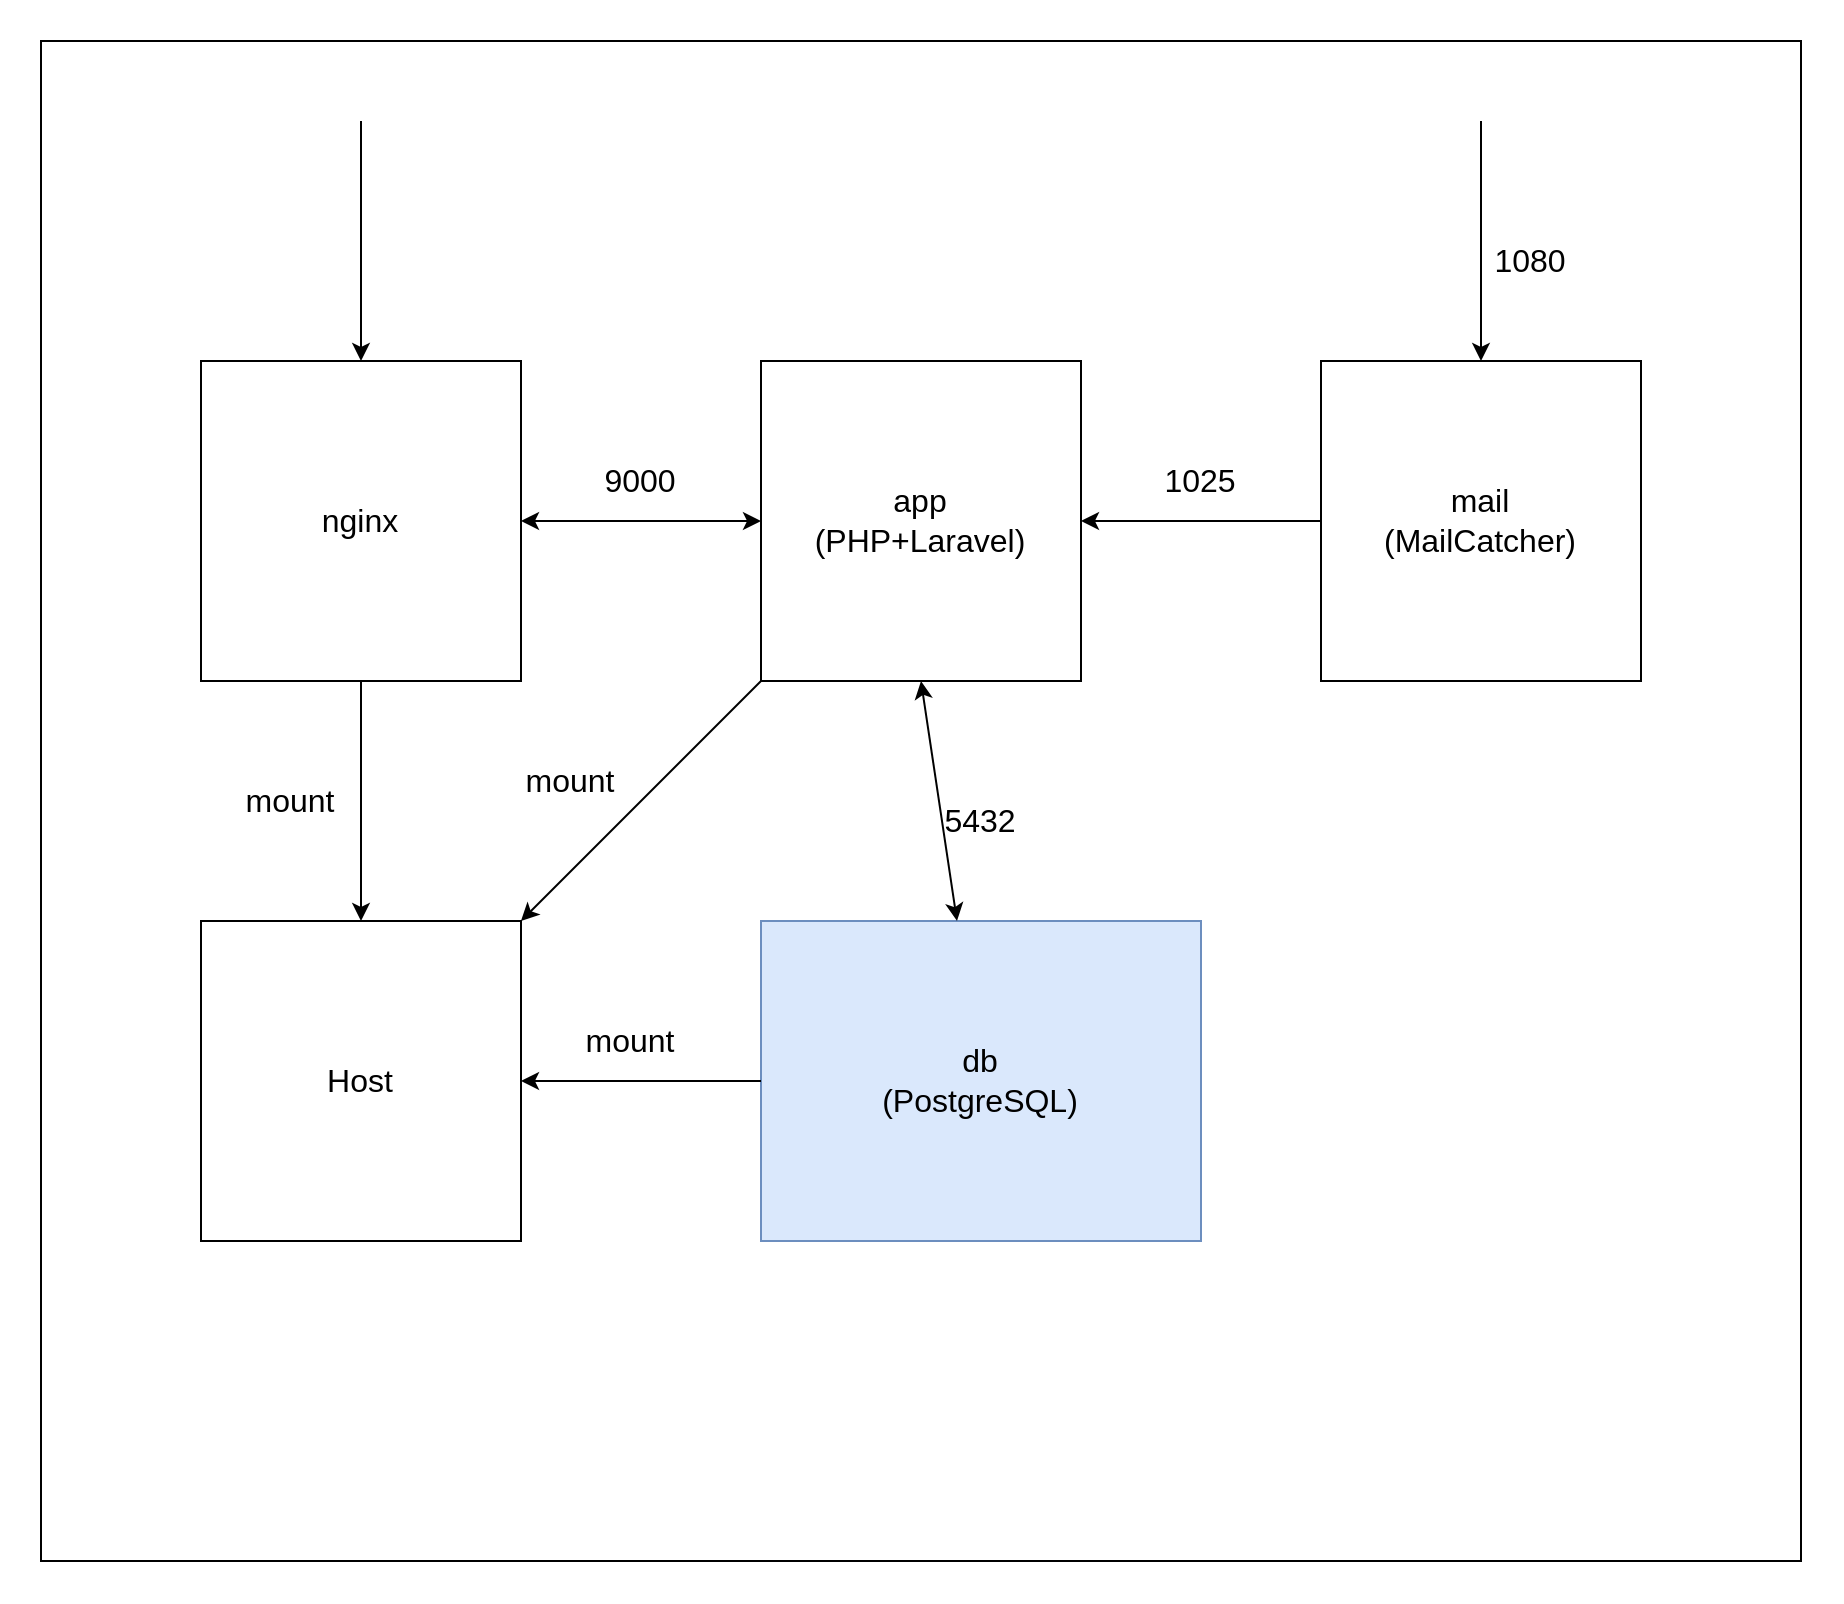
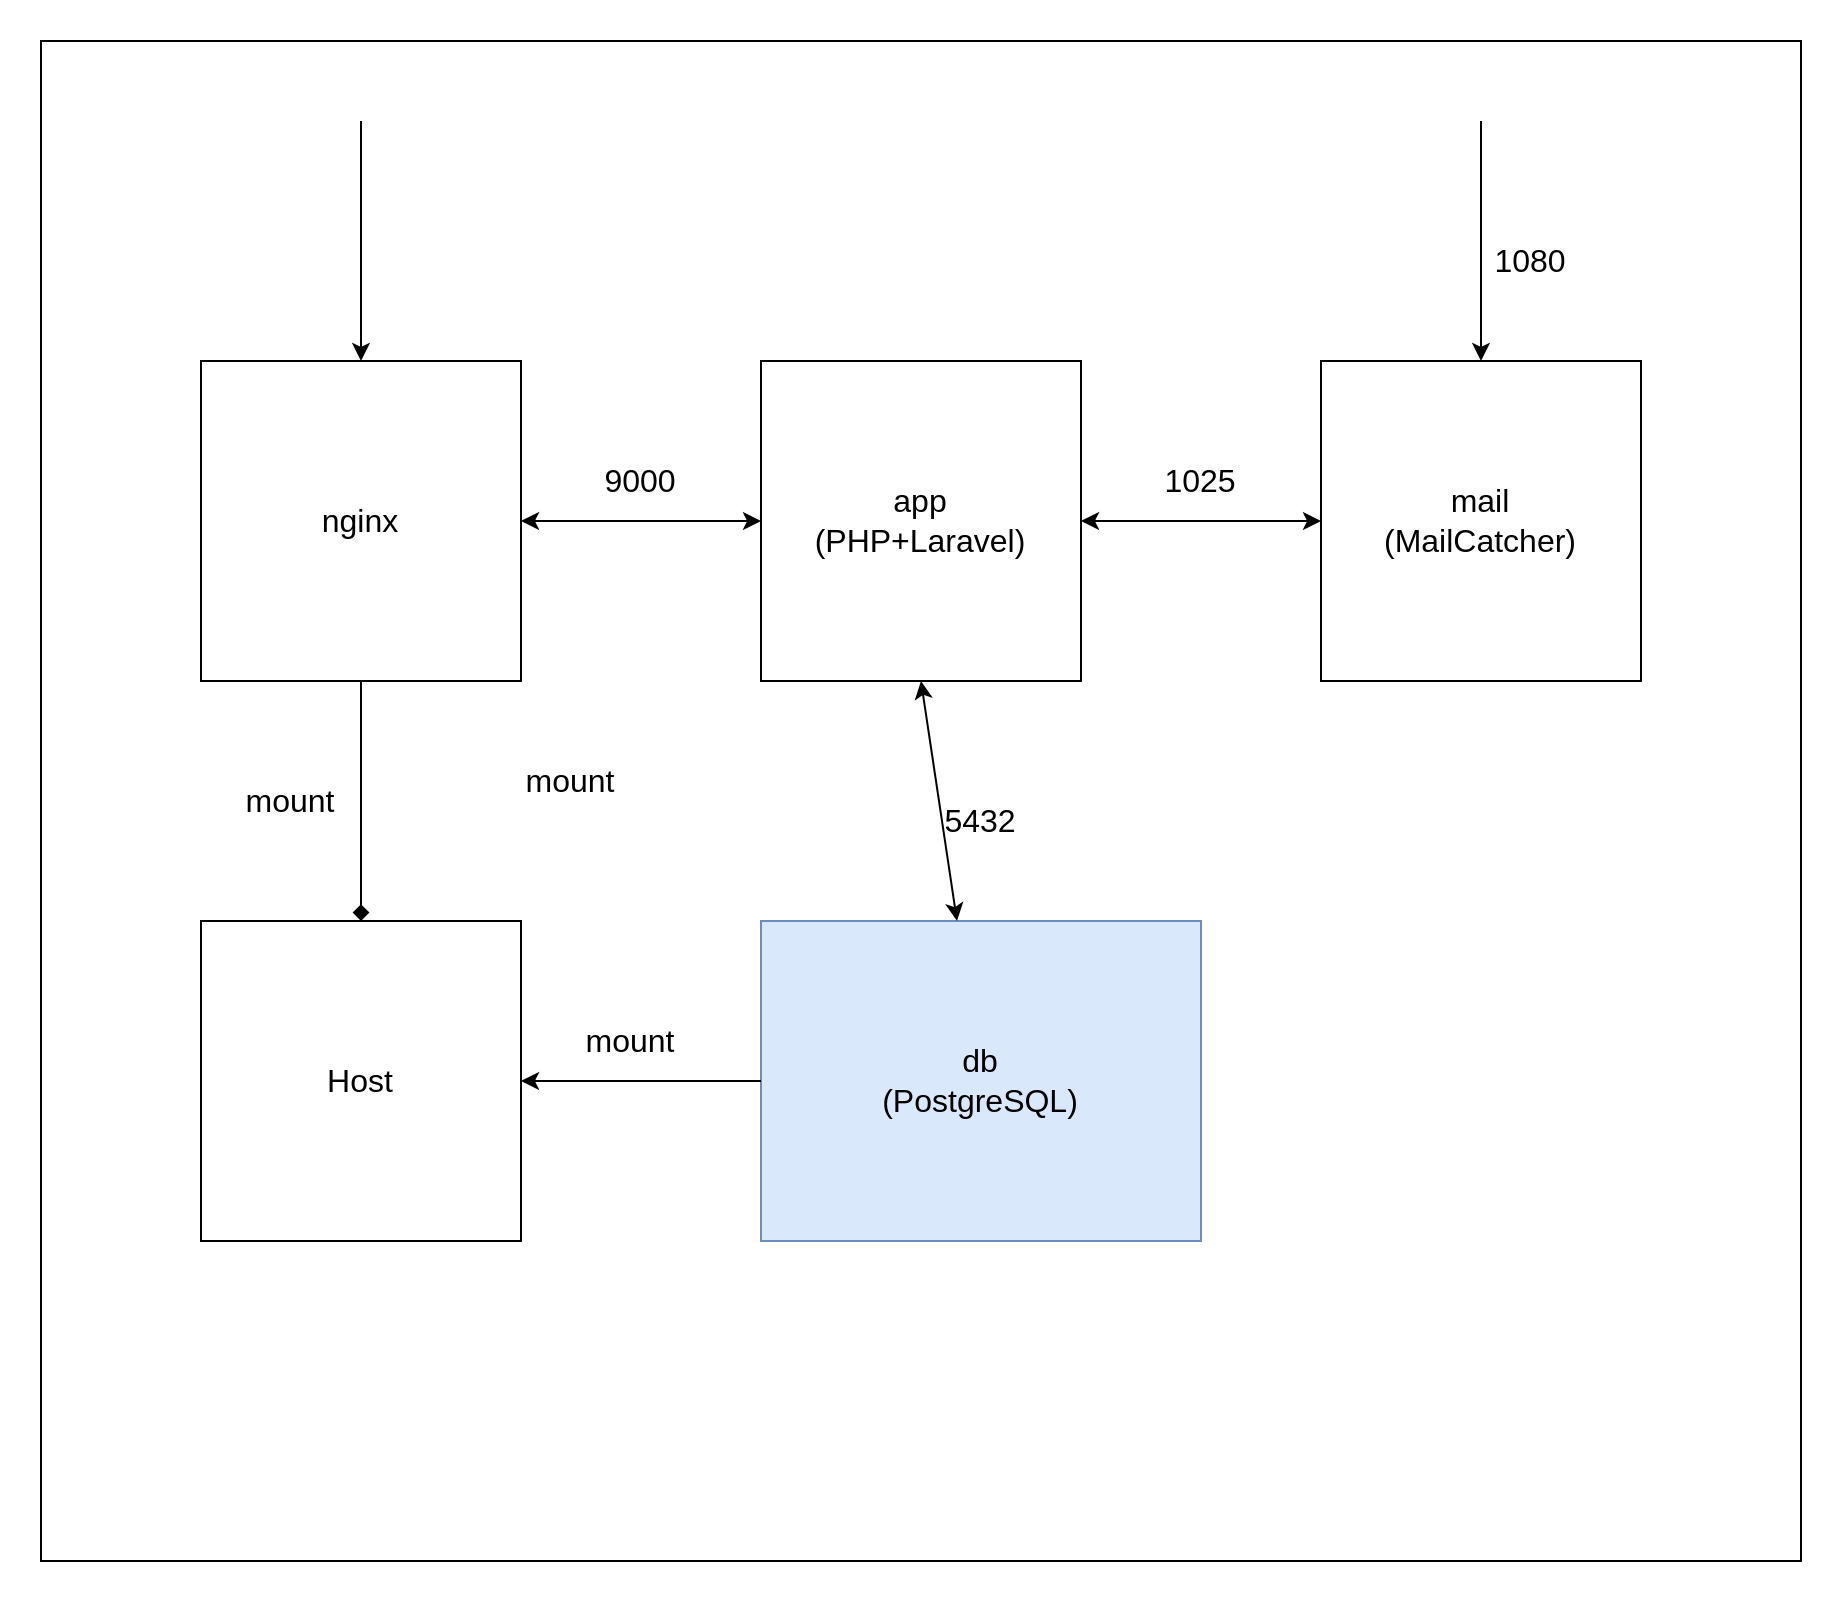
edge "mail (MailCatcher)" -> "app(PHP+Laravel)": arrowhead none -> classic
edge "app(PHP+Laravel)" -> "Host": removed
edge "nginx" -> "Host": arrowhead classic -> diamond
